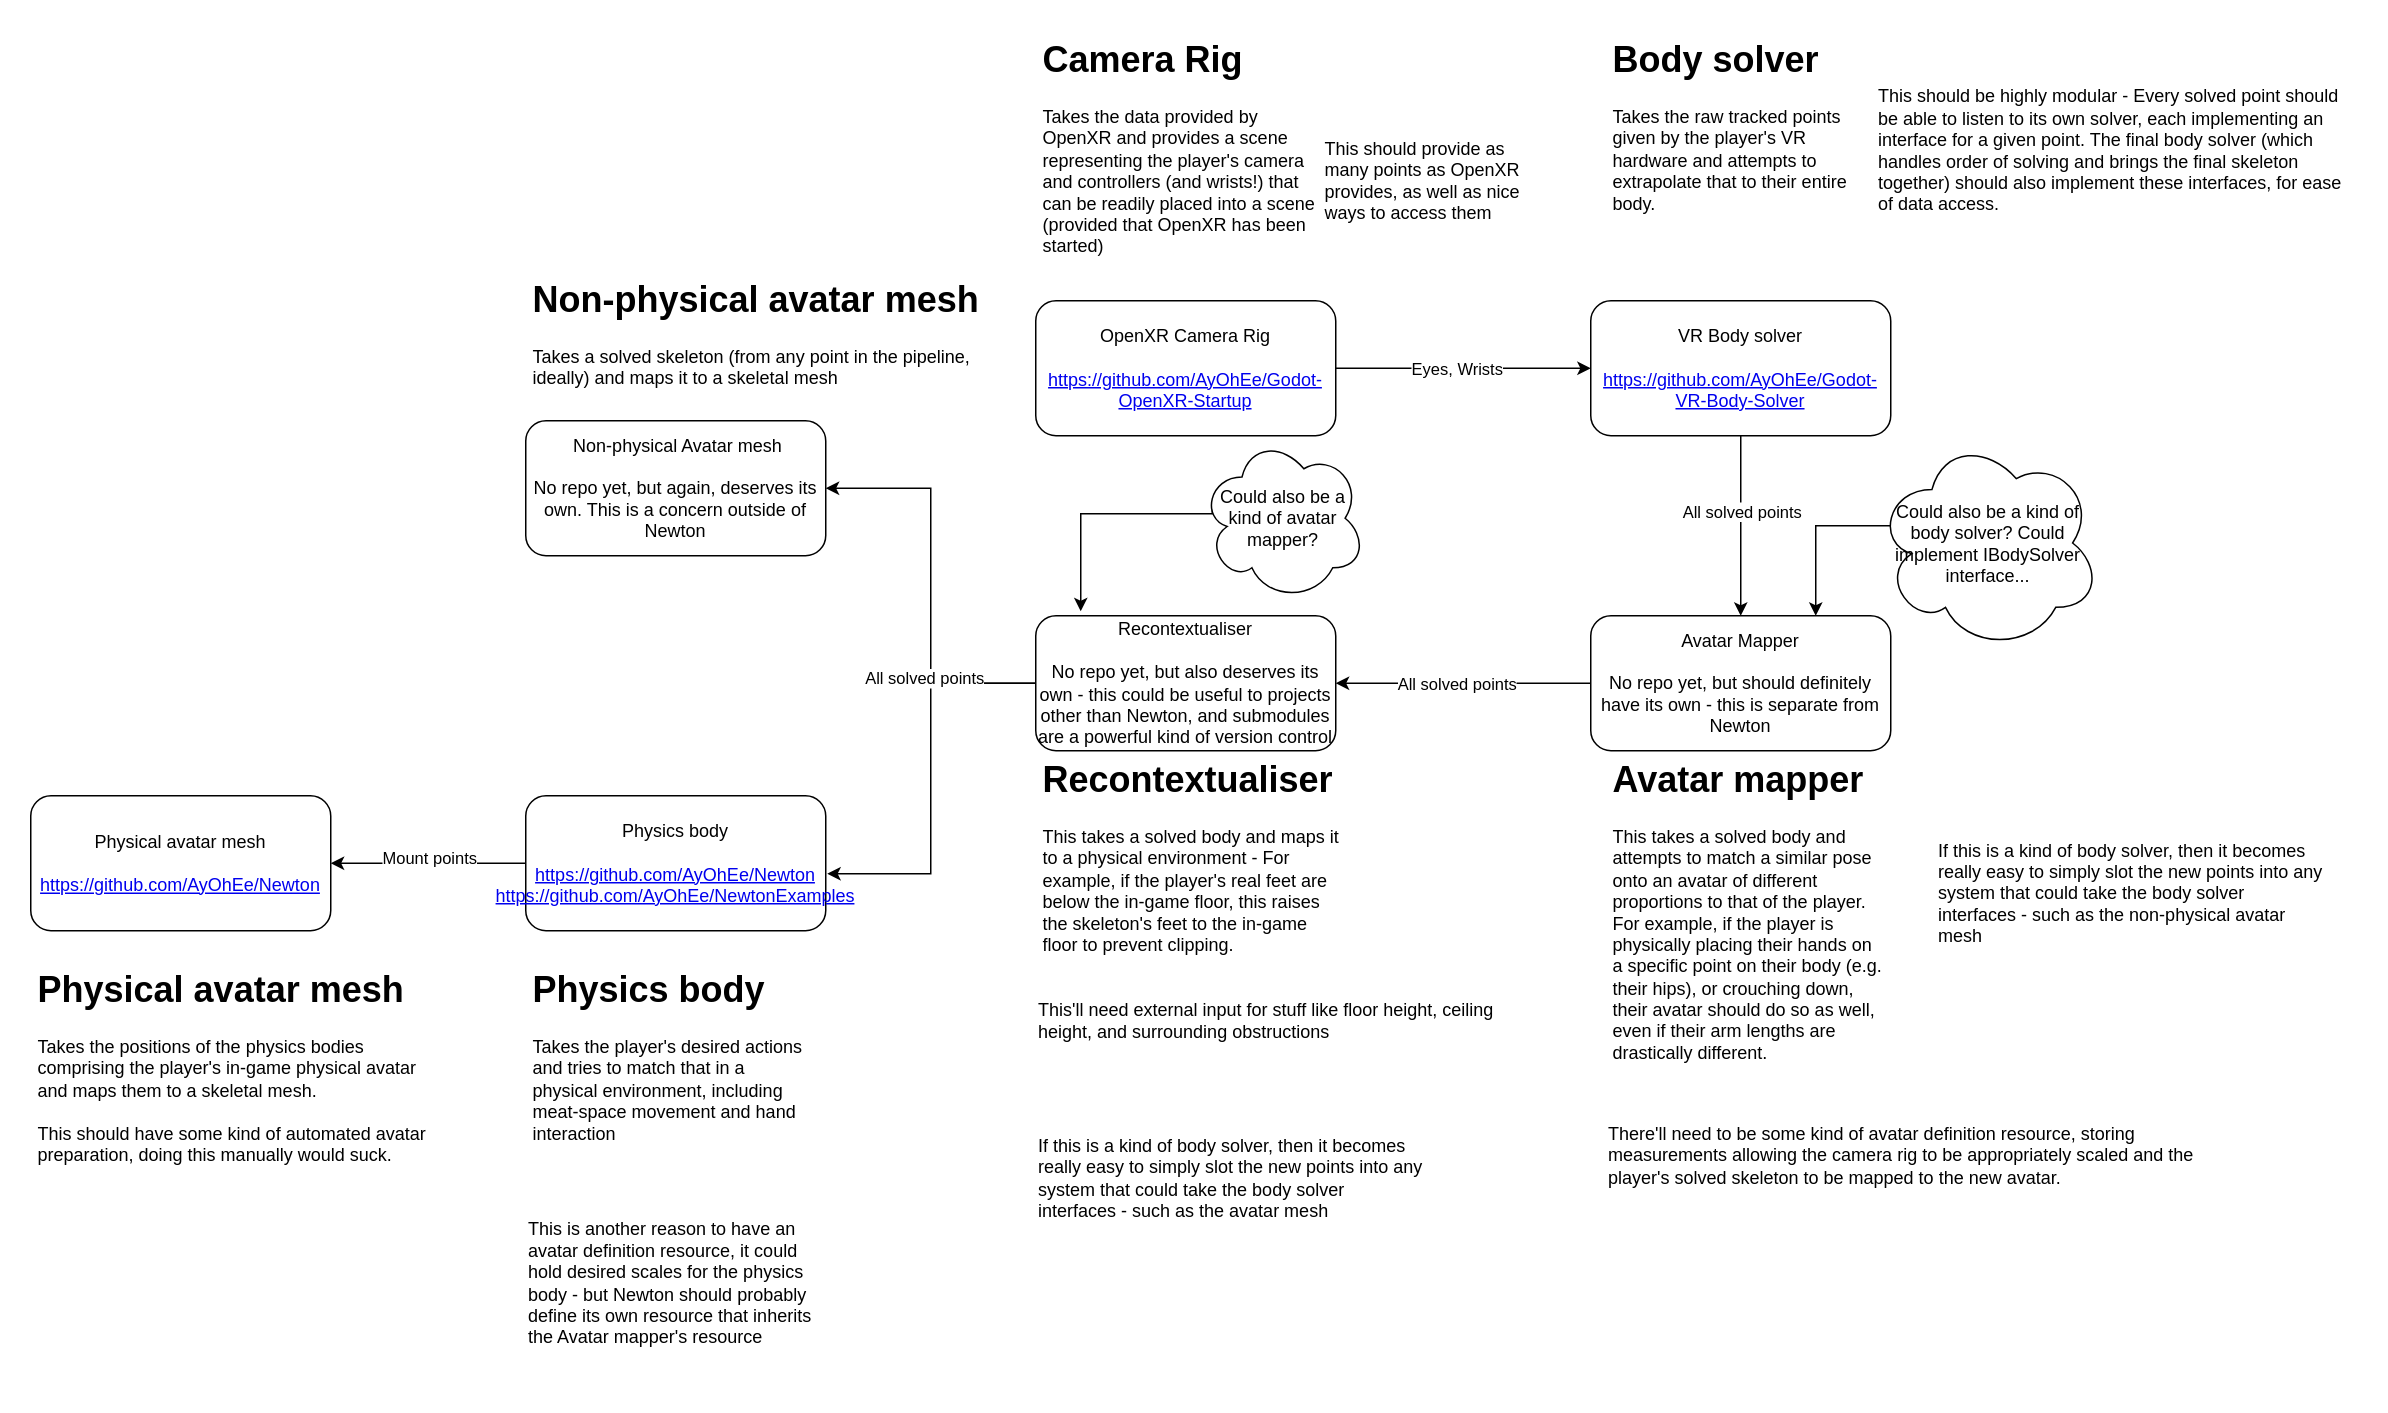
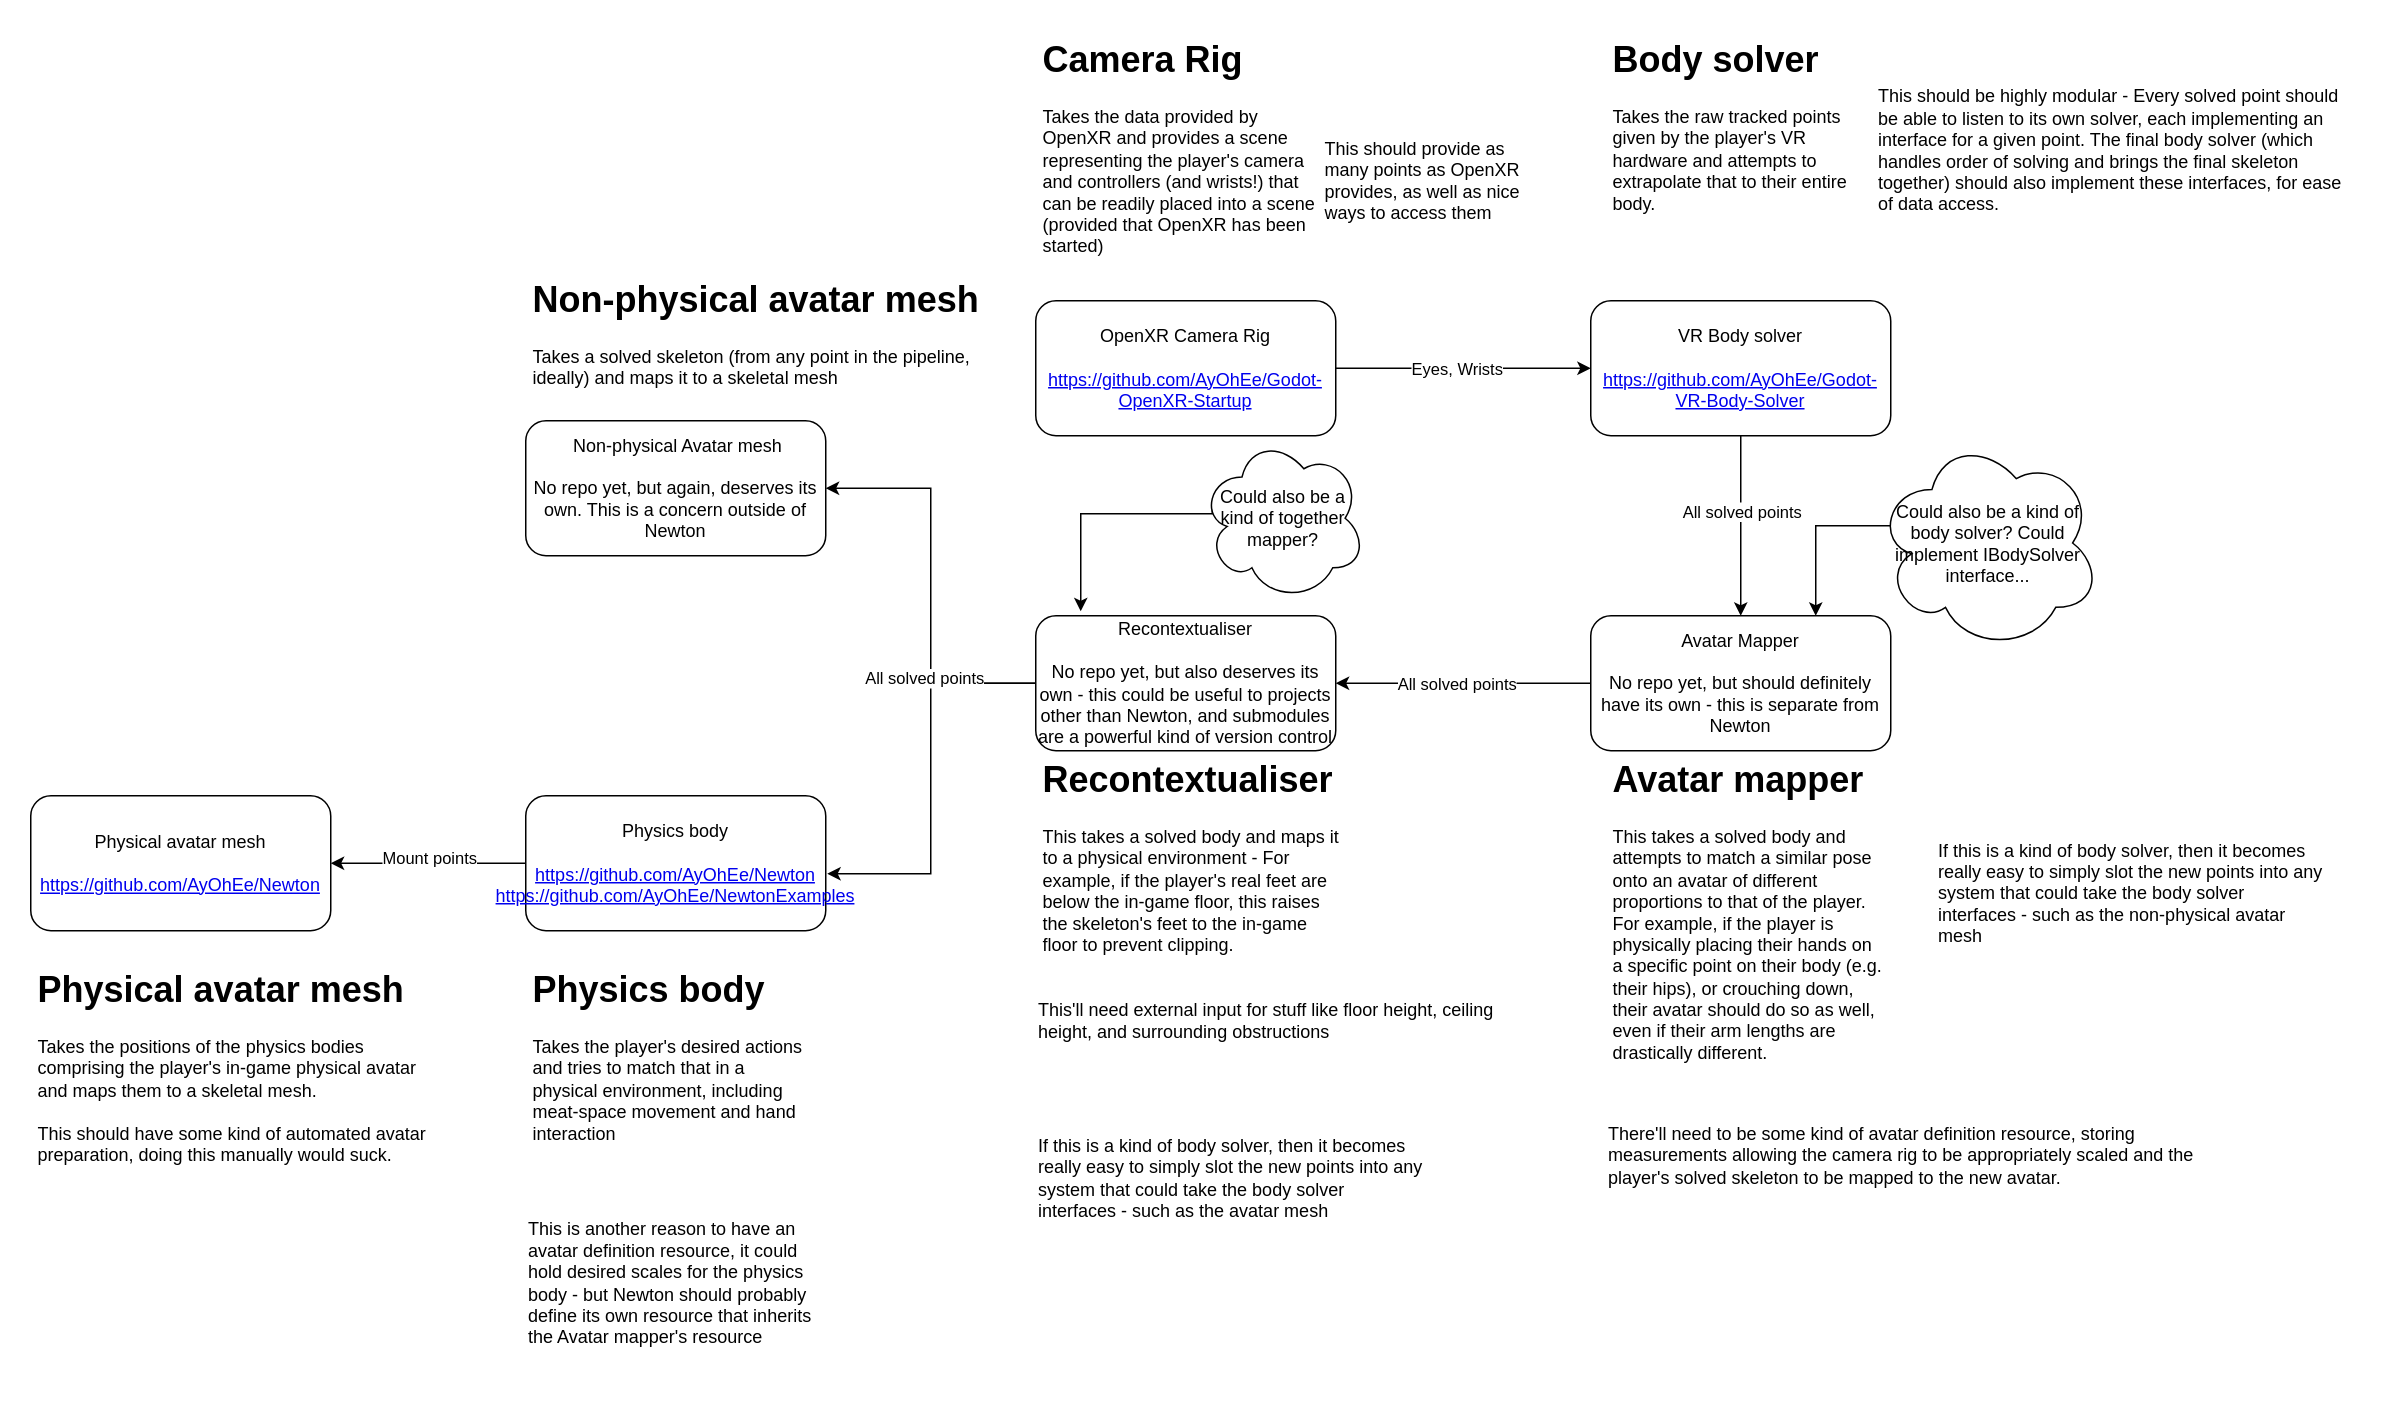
node "Could also be a kind of avatar mapper?": label "Could also be a kind of avatar mapper?" -> "Could also be a kind of together mapper?"
